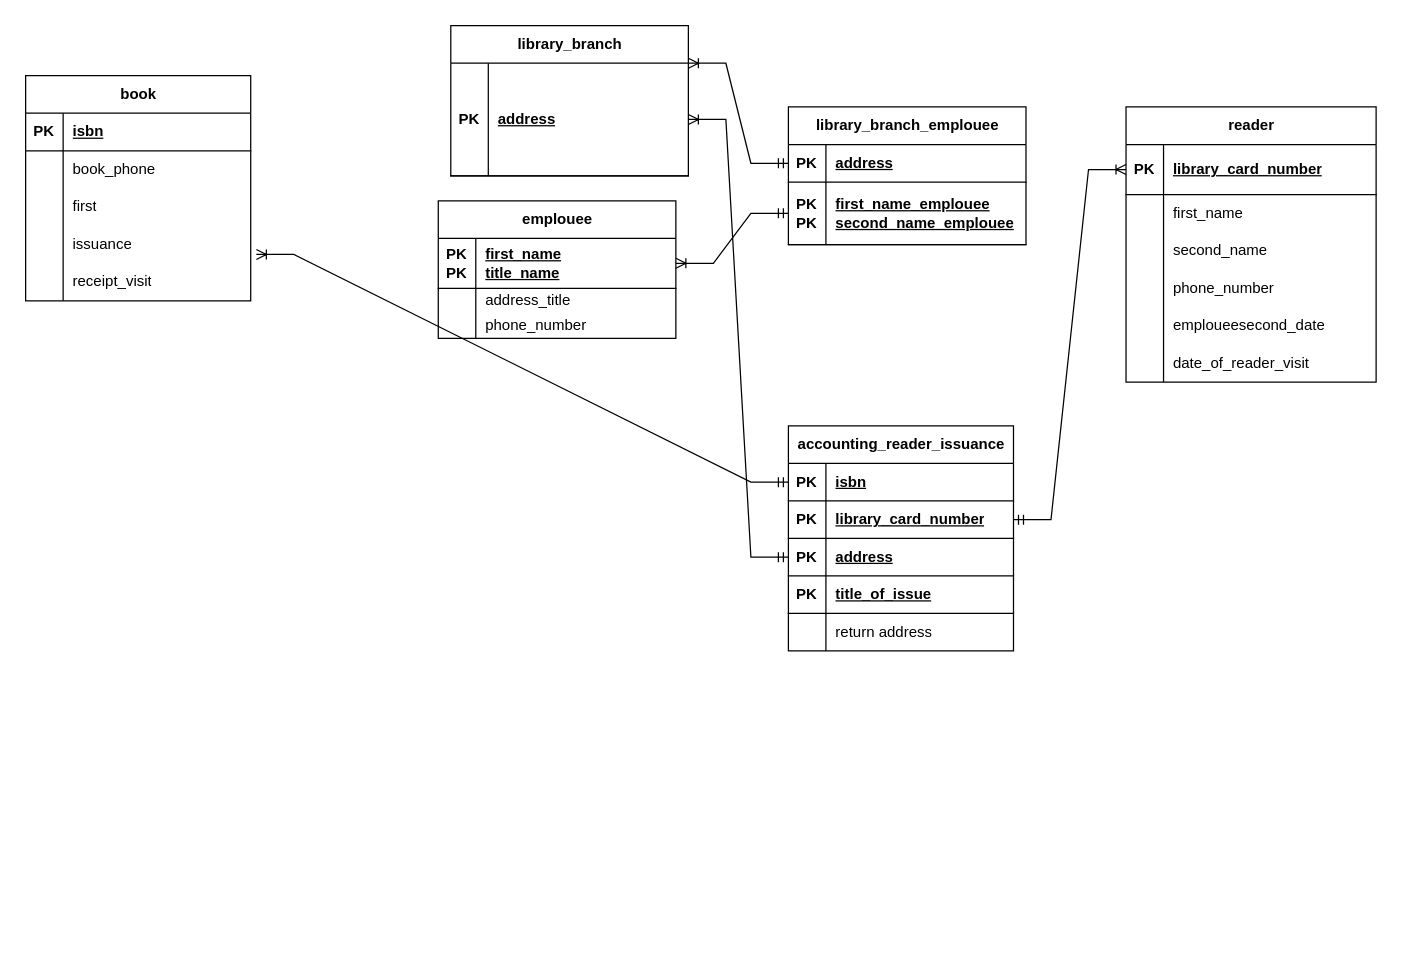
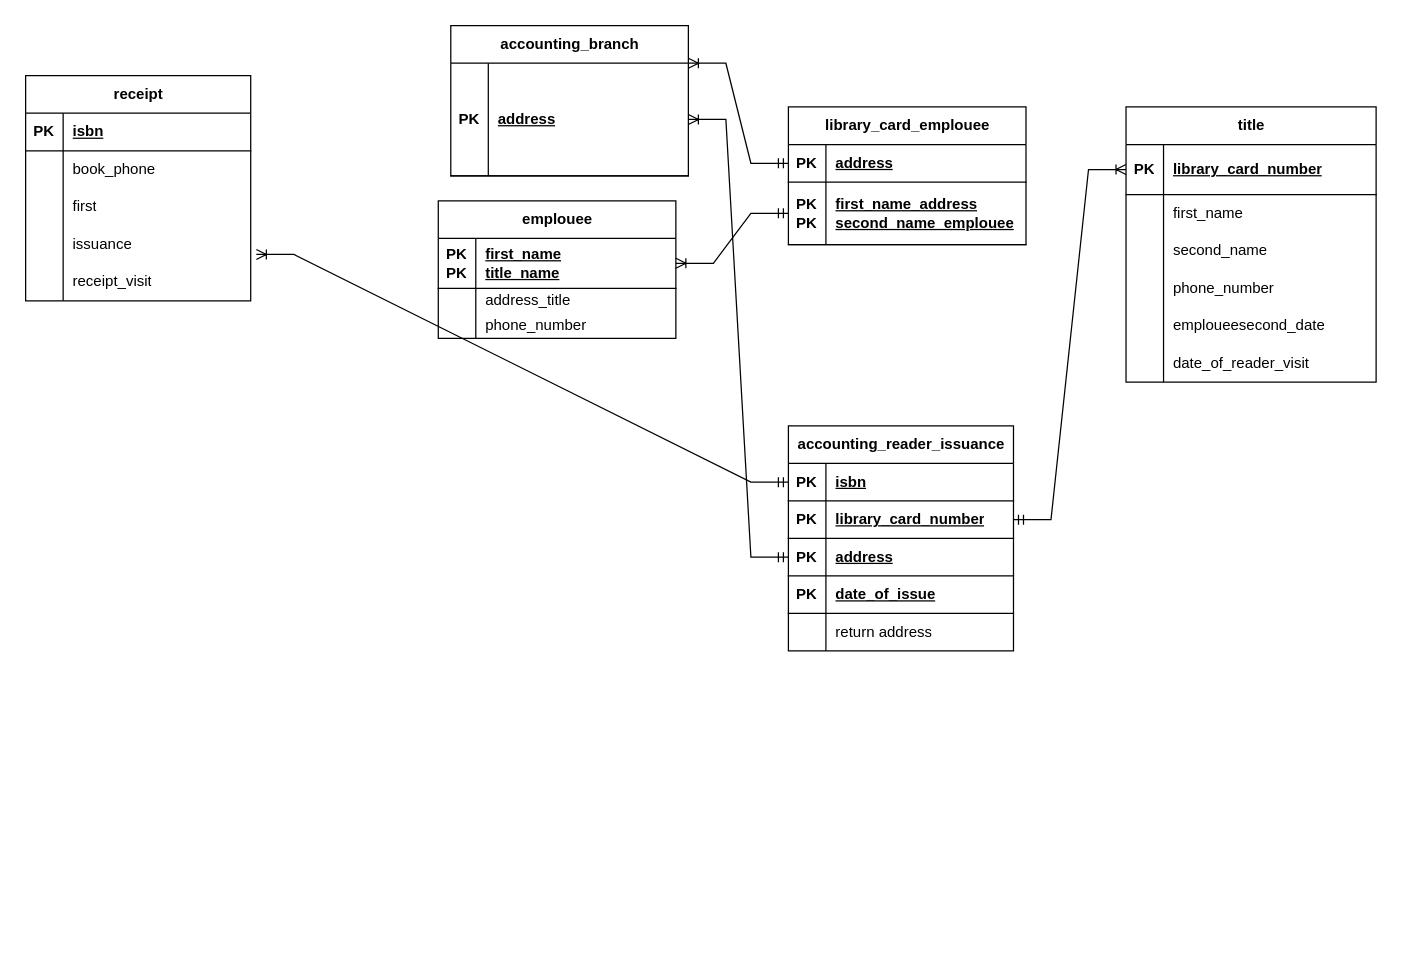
node "library_branch": label "library_branch" -> "accounting_branch"
node "book": label "book" -> "receipt"
node "library_branch_emplouee": label "library_branch_emplouee" -> "library_card_emplouee"
node "reader": label "reader" -> "title"
node "first_name_emploueesecond_name_emplouee": label "first_name_emploueesecond_name_emplouee" -> "first_name_addresssecond_name_emplouee"
node "title_of_issue": label "title_of_issue" -> "date_of_issue"
